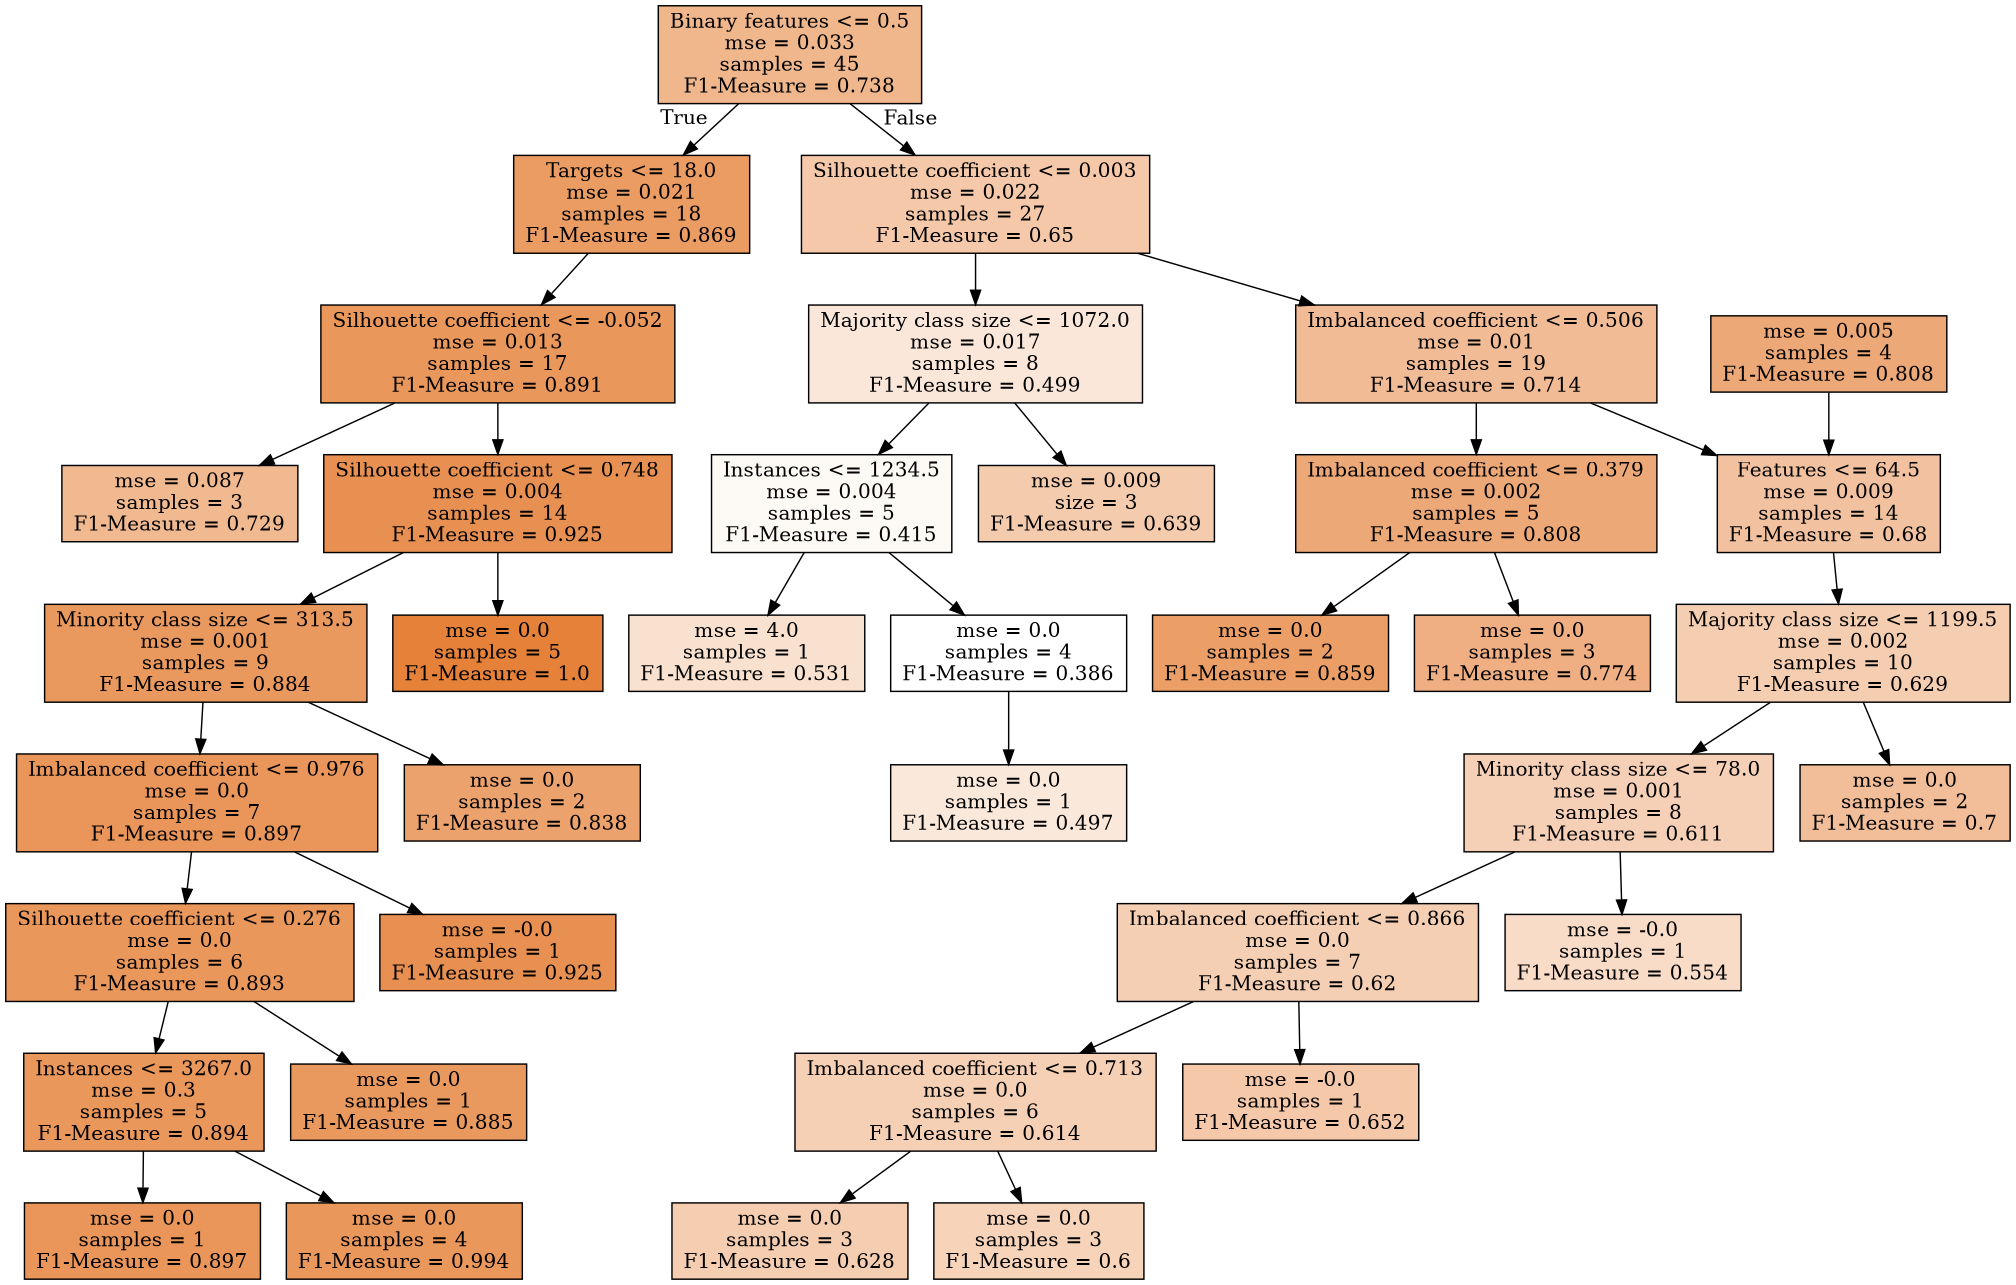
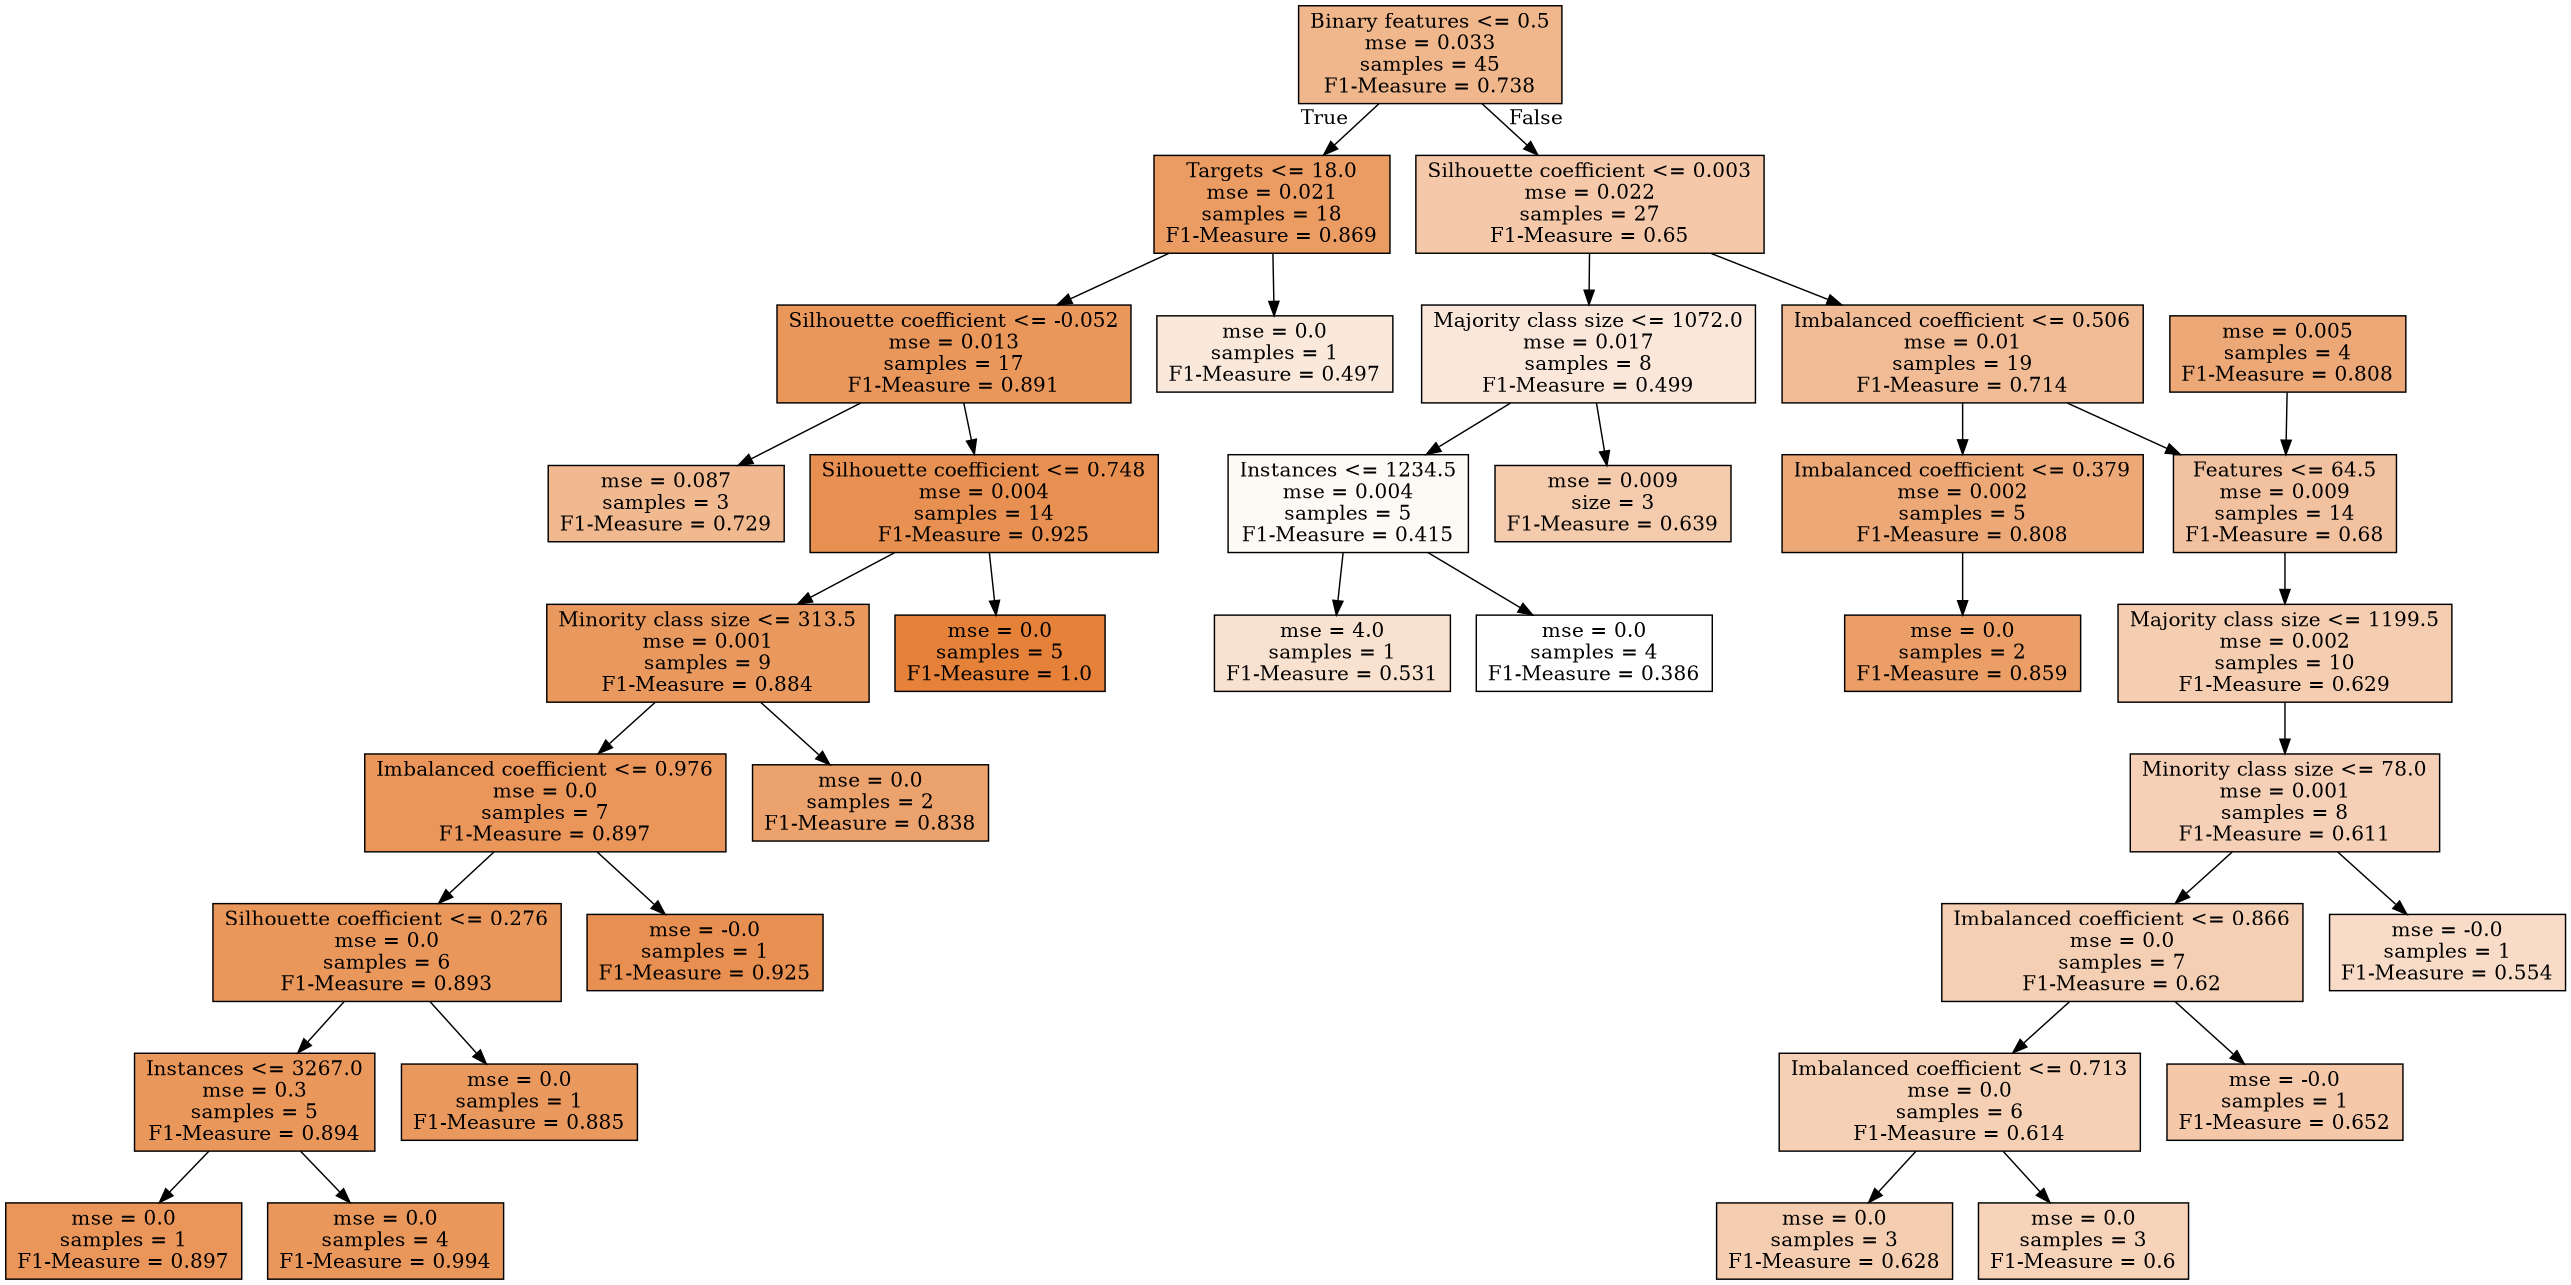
node "mse = 0.0 samples = 3 F1-Measure = 0.774": removed
edge "mse = 0.0 samples = 4 F1-Measure = 0.386" -> "mse = 0.0 samples = 1 F1-Measure = 0.497": now "Targets <= 18.0 mse = 0.021 samples = 18 F1-Measure = 0.869" -> "mse = 0.0 samples = 1 F1-Measure = 0.497"
node "mse = 0.0 samples = 2 F1-Measure = 0.7": removed
